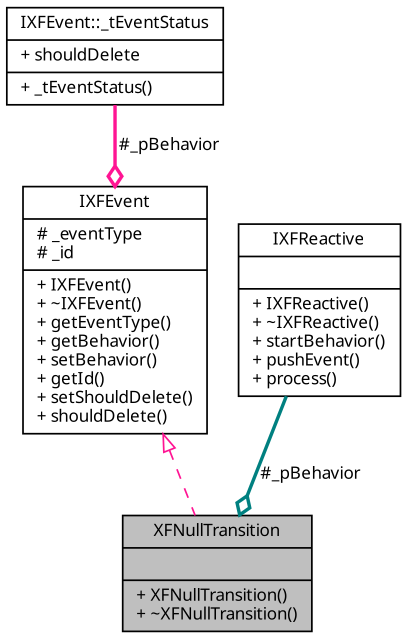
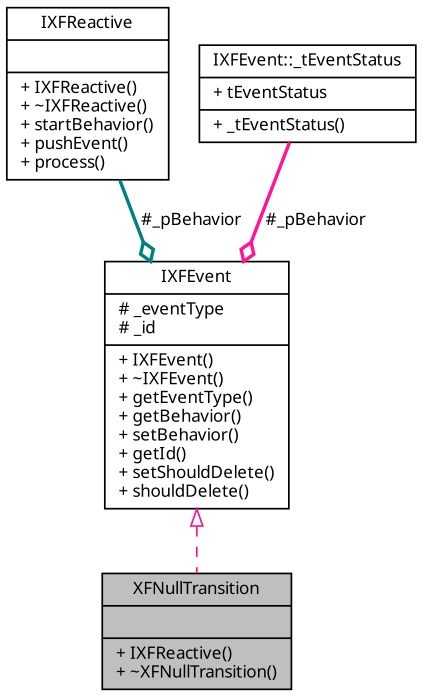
node "IXFEvent::_tEventStatus": text "+ shouldDelete" -> "+ tEventStatus"
edge "IXFReactive" -> "XFNullTransition": now "IXFReactive" -> "IXFEvent"
node "XFNullTransition": text "+ XFNullTransition()" -> "+ IXFReactive()"
